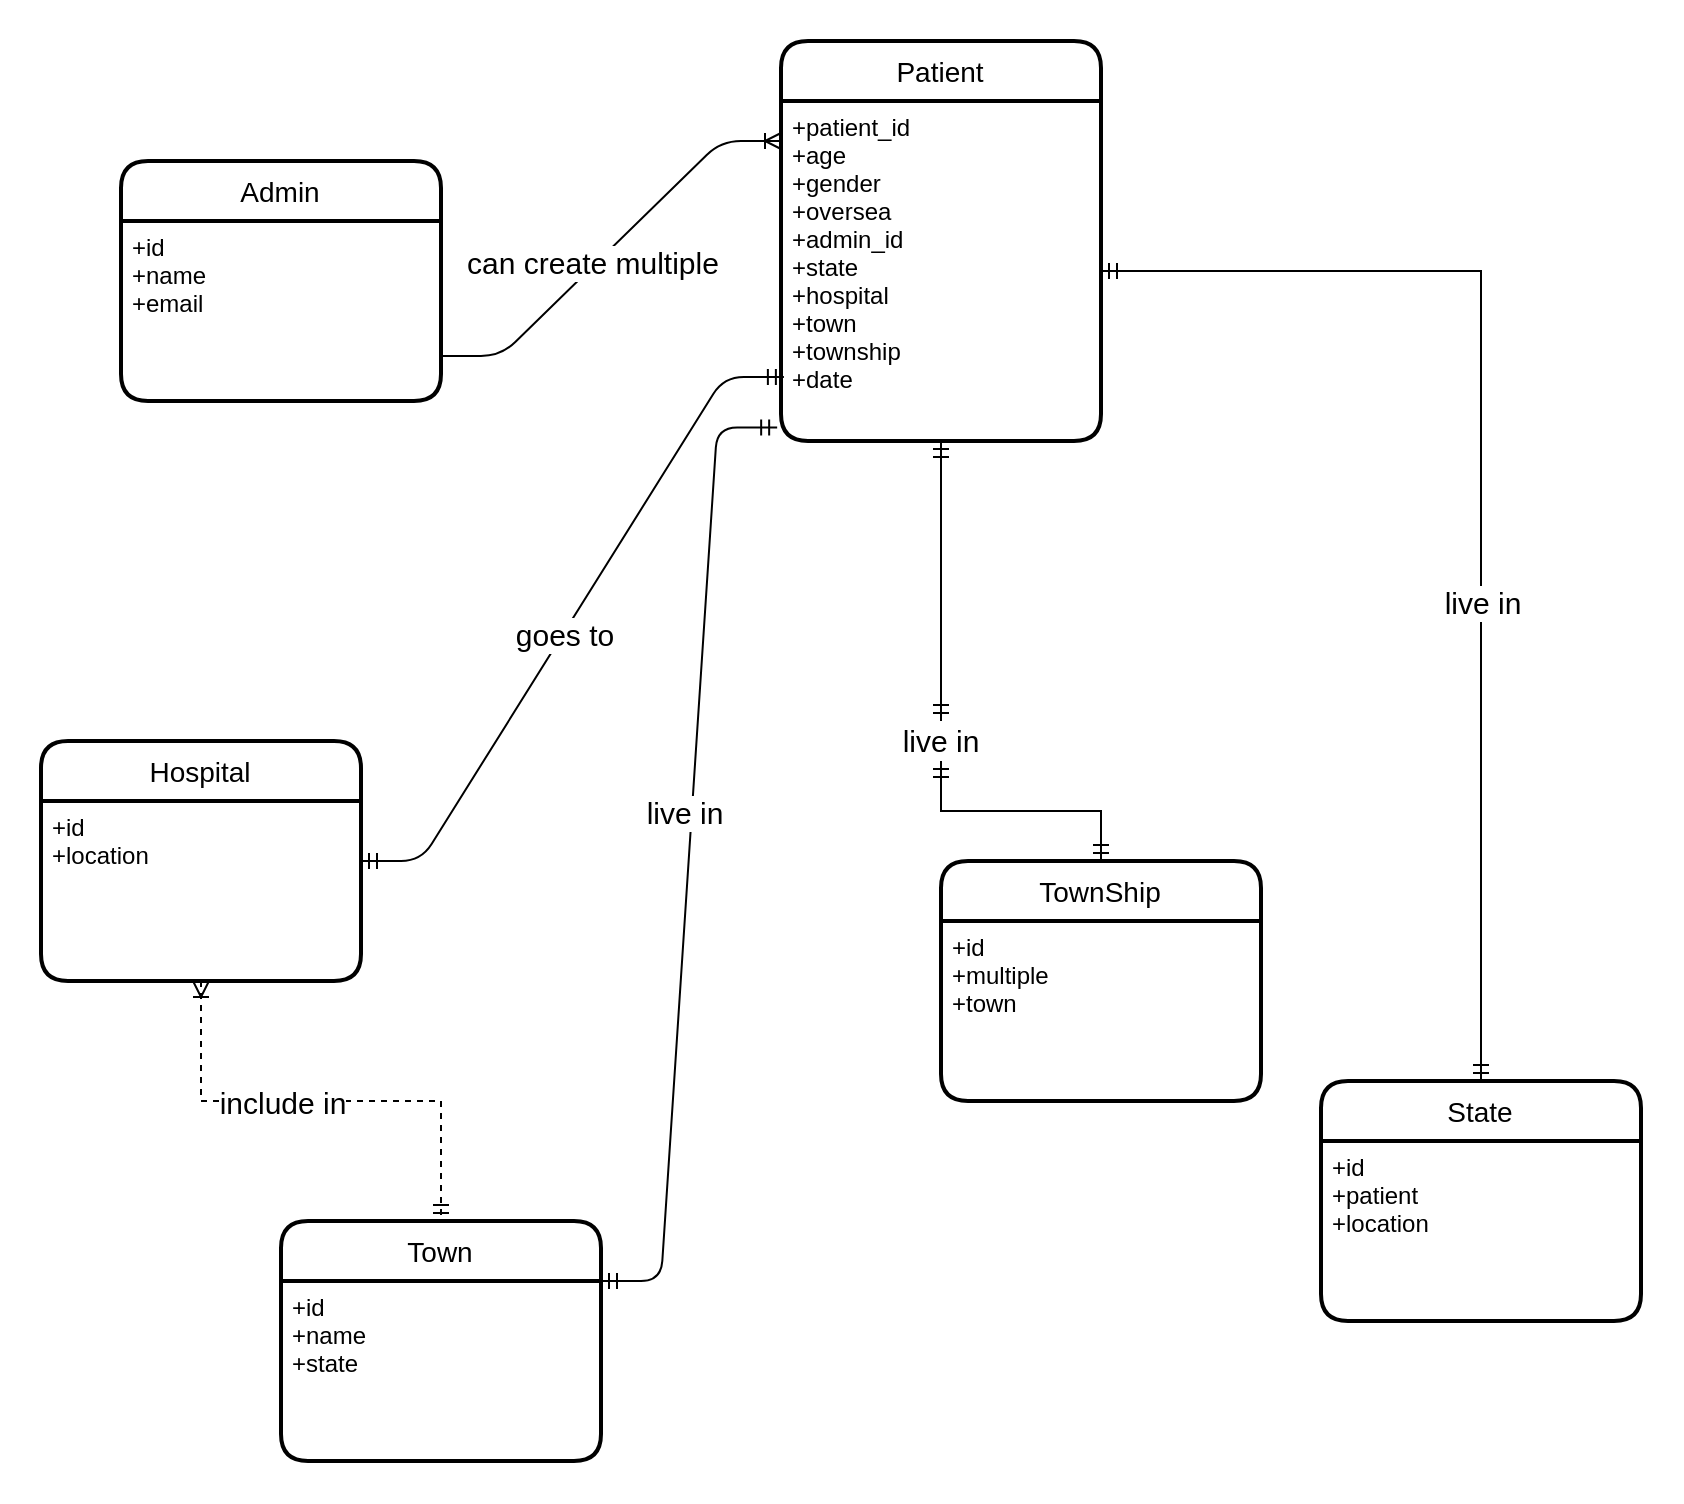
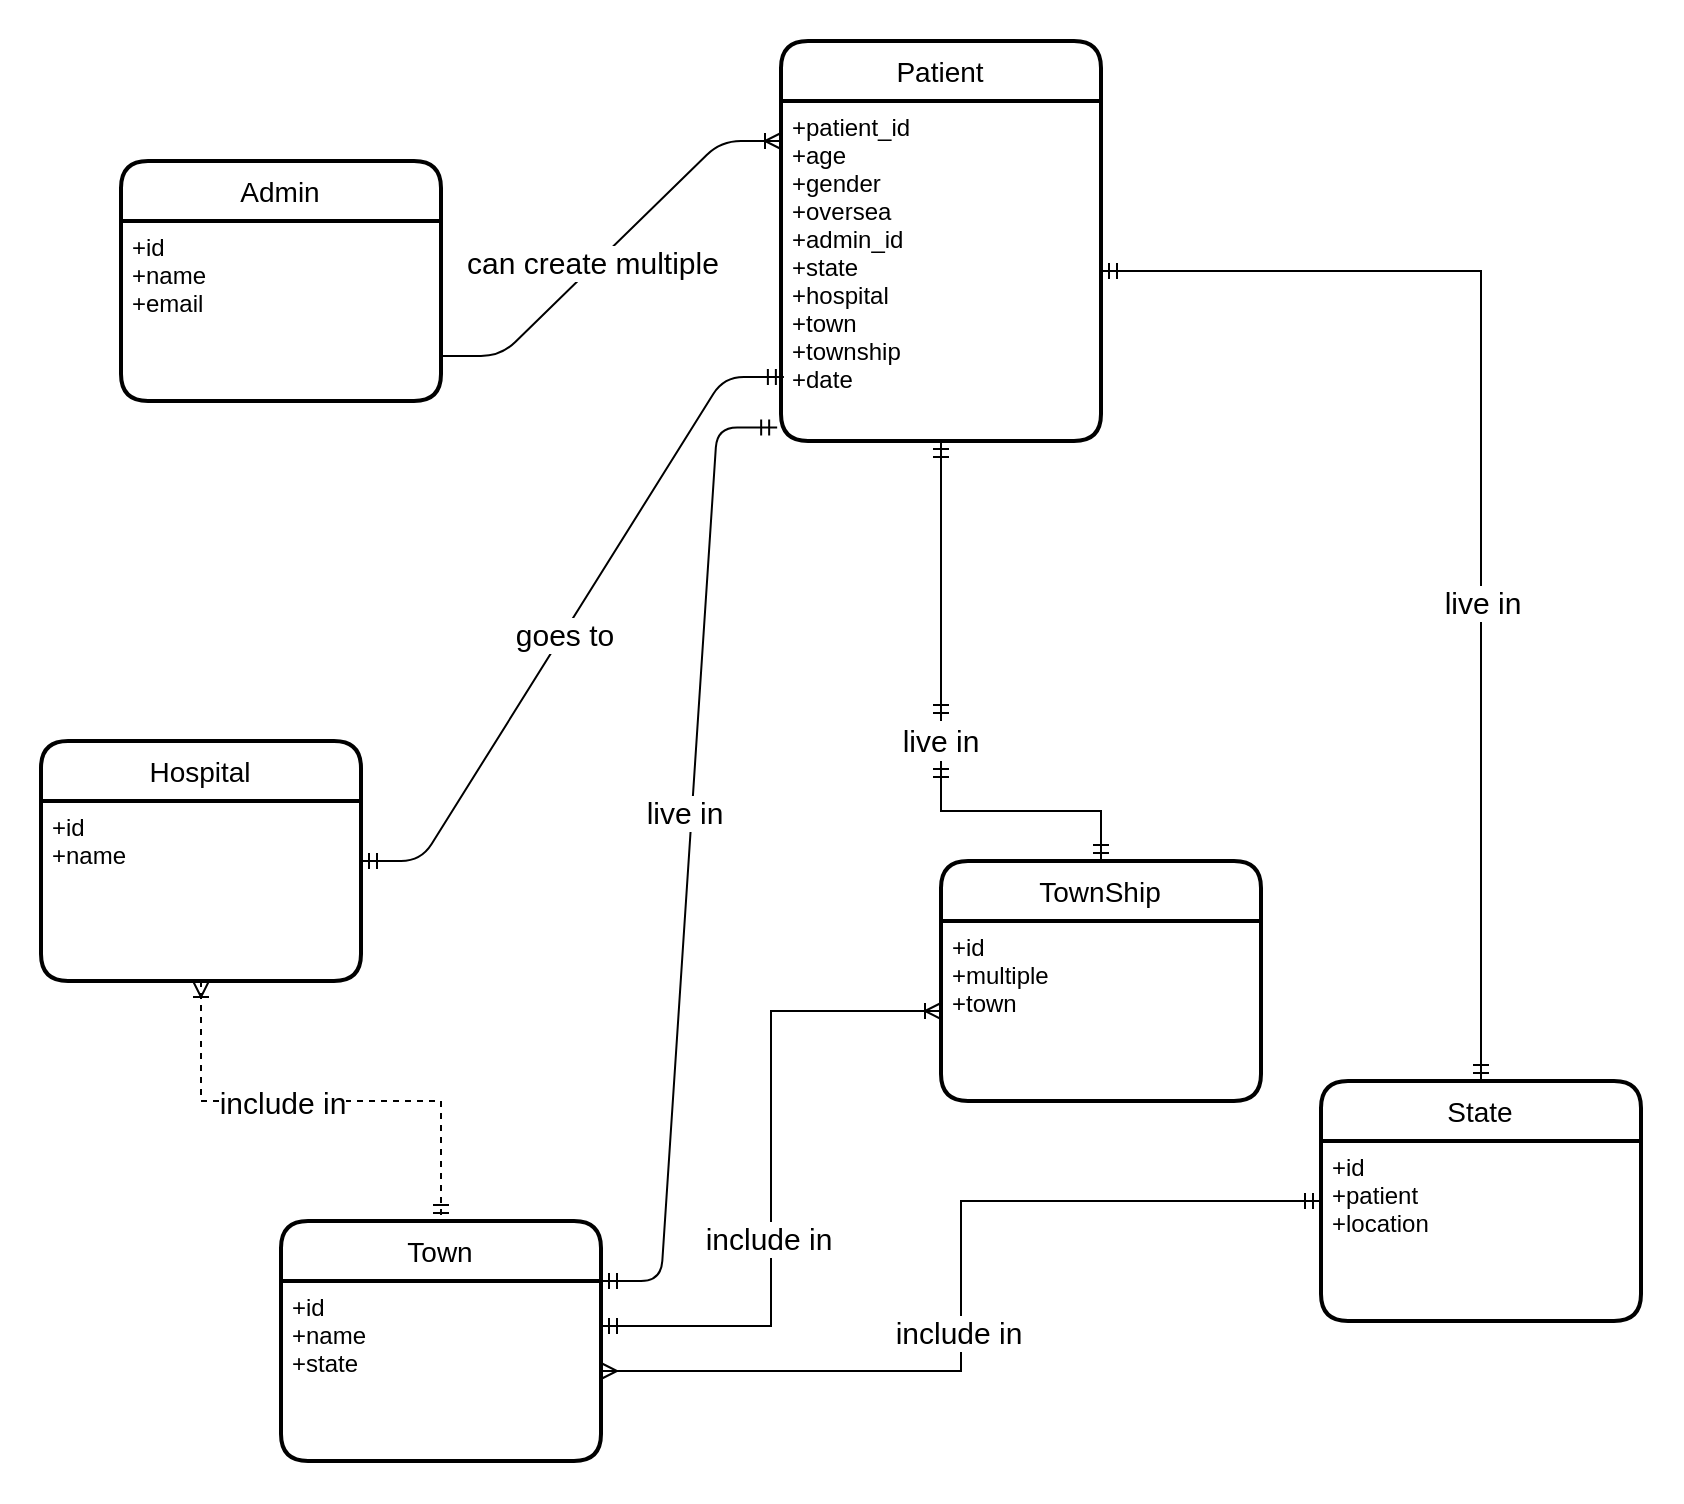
node "+id +location": label "+id +location" -> "+id +name"
edge "+id +multiple +town" -- "+id +name +state": added, label "include in"
edge "State" -- "+id +name +state": added, label "include in"
